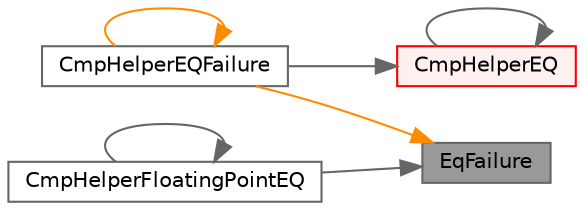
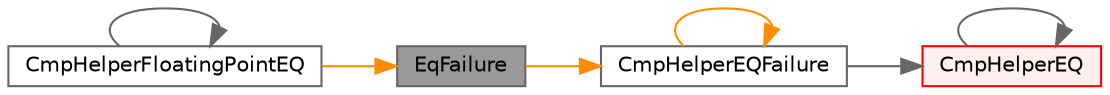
edge "CmpHelperEQFailure" -> "EqFailure": reversed
edge "CmpHelperFloatingPointEQ" -> "EqFailure": color gray40 -> darkorange
